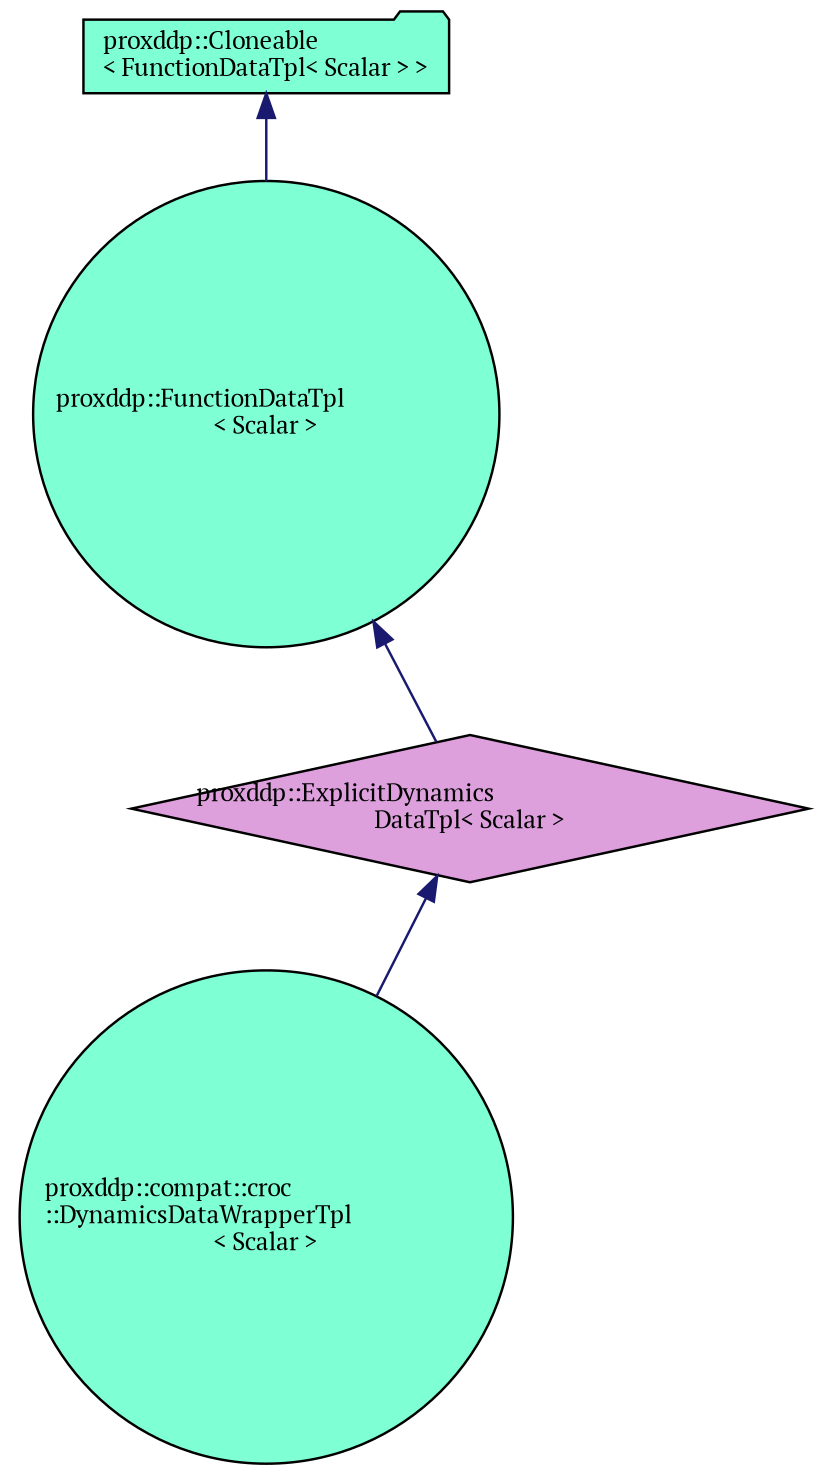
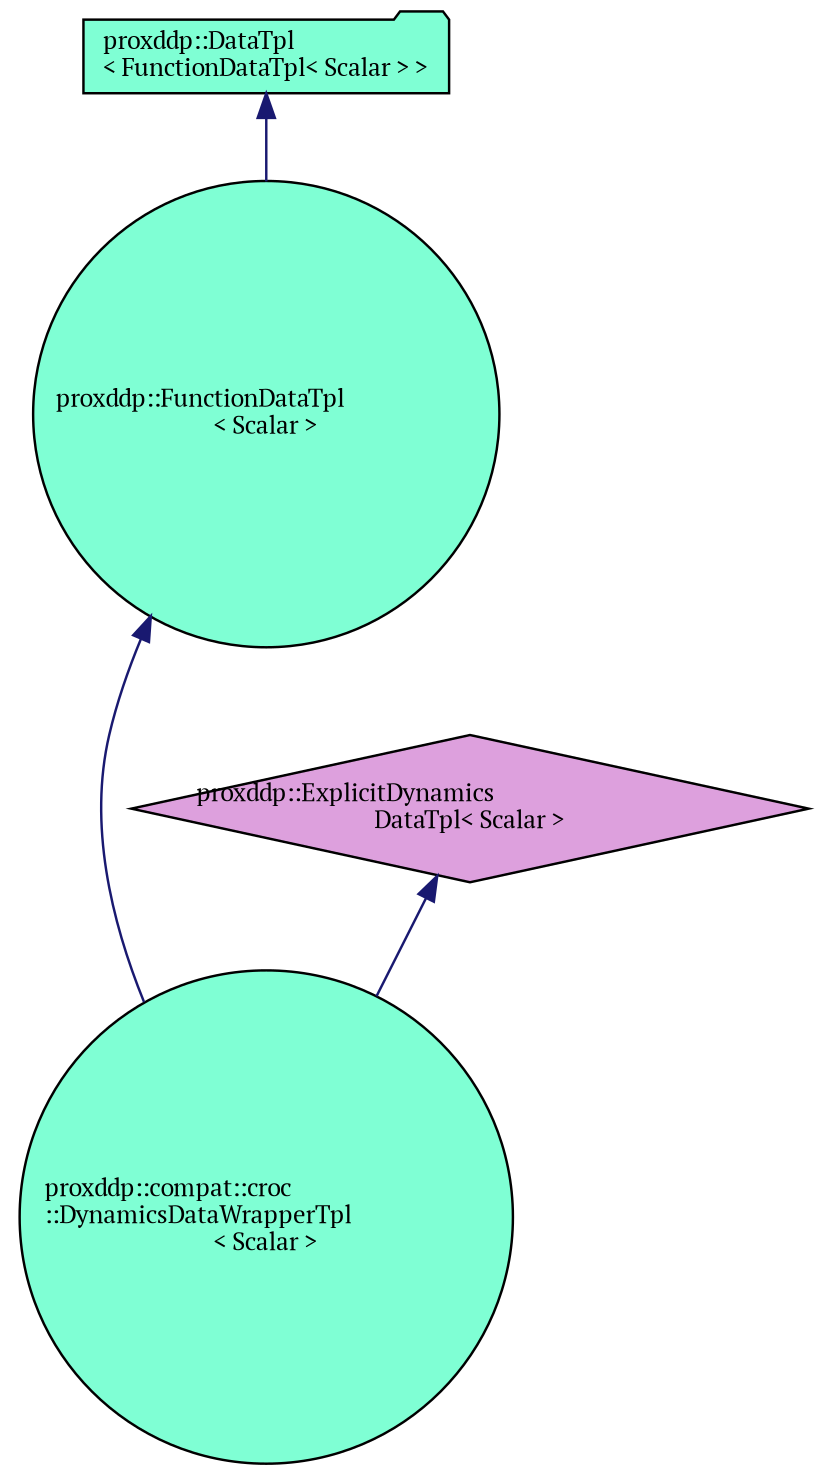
node "proxddp::Cloneable < FunctionDataTpl< Scalar > >": label "proxddp::Cloneable < FunctionDataTpl< Scalar > >" -> "proxddp::DataTpl < FunctionDataTpl< Scalar > >"
edge "proxddp::ExplicitDynamics DataTpl< Scalar >" -> "proxddp::FunctionDataTpl < Scalar >": now "proxddp::compat::croc ::DynamicsDataWrapperTpl < Scalar >" -> "proxddp::FunctionDataTpl < Scalar >"
